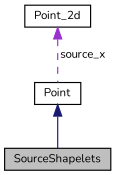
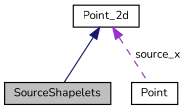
edge "SourceShapelets" -> "Point": now "SourceShapelets" -> "Point_2d"
